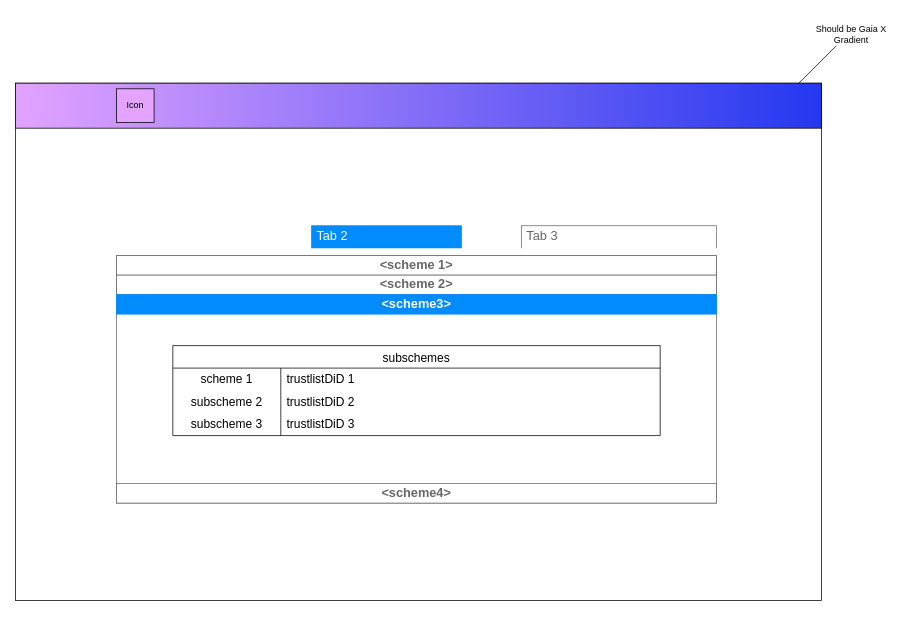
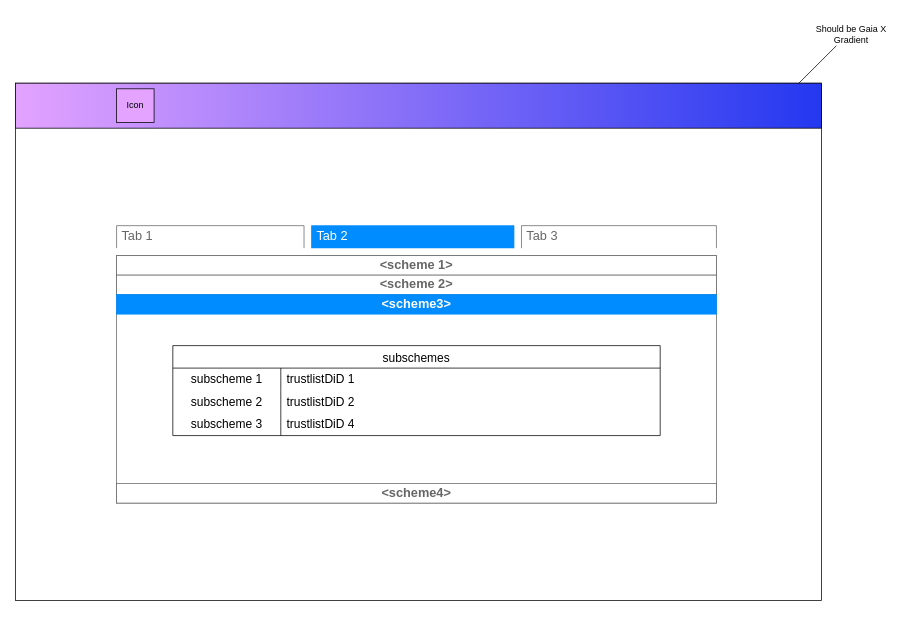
node "Tab 1": added
node "Tab 2": size 150x23 -> 203x23
node "scheme 1": label "scheme 1" -> "subscheme 1"
node "trustlistDiD 3": label "trustlistDiD 3" -> "trustlistDiD 4"
